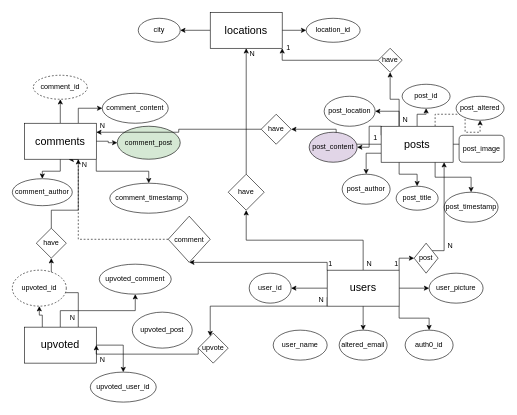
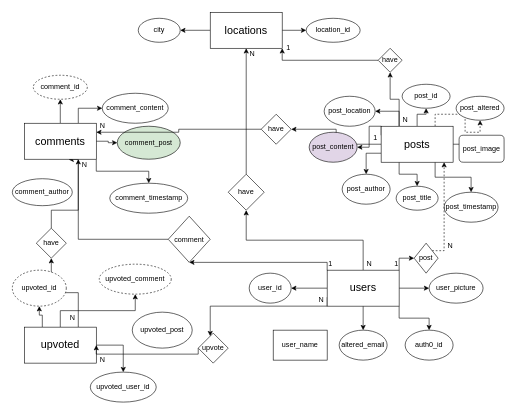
edge "comments" -> "comment_author": removed
edge "post" -> "posts": style solid -> dashed
edge "comment" -> "comments": style dashed -> solid
node "upvoted_comment": style solid -> dashed
node "user_name": shape ellipse -> rectangle
